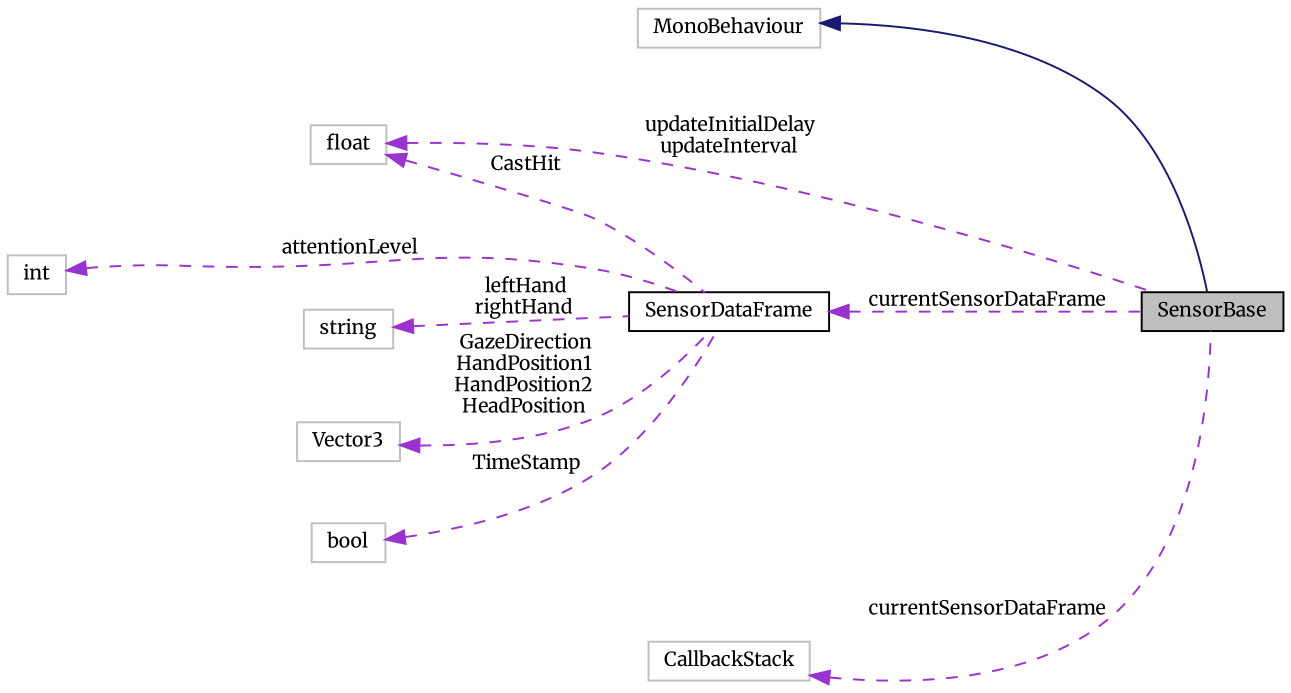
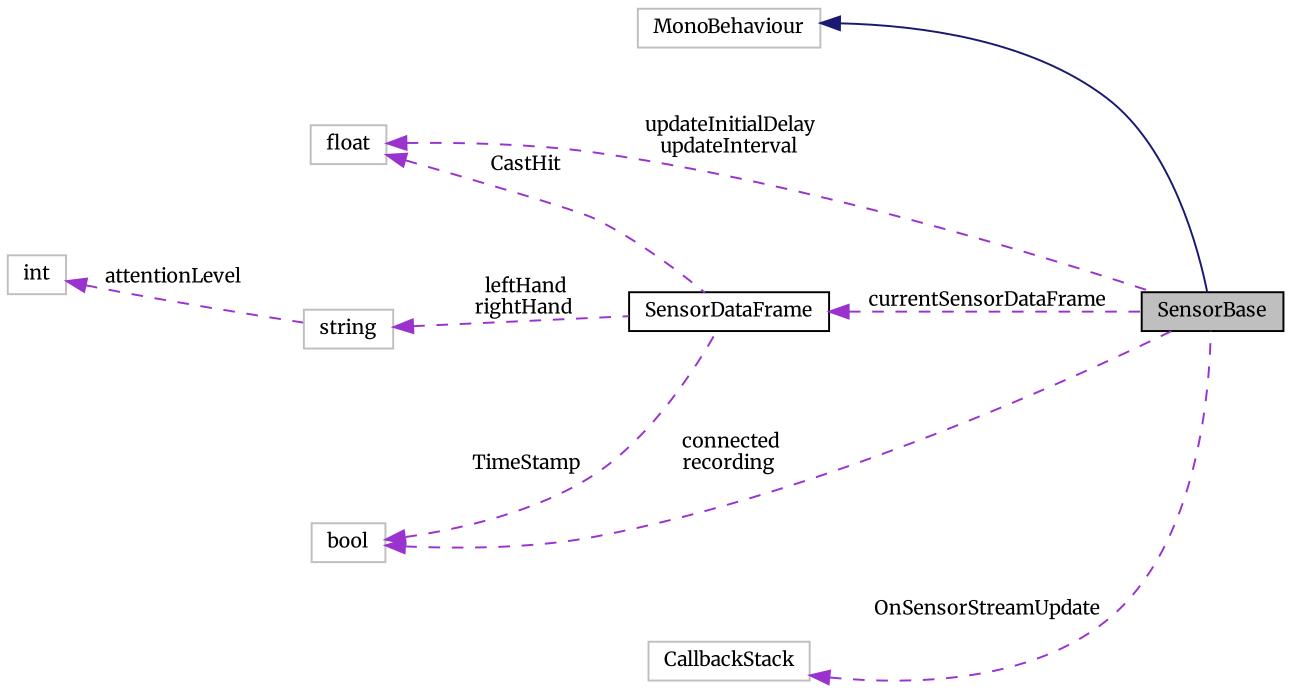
edge "SensorDataFrame" -> "int": now "string" -> "int"
node "Vector3": removed
edge "SensorBase" -> "bool": added, label "connected recording"
edge "SensorBase" -> "CallbackStack": label " currentSensorDataFrame" -> " OnSensorStreamUpdate"
